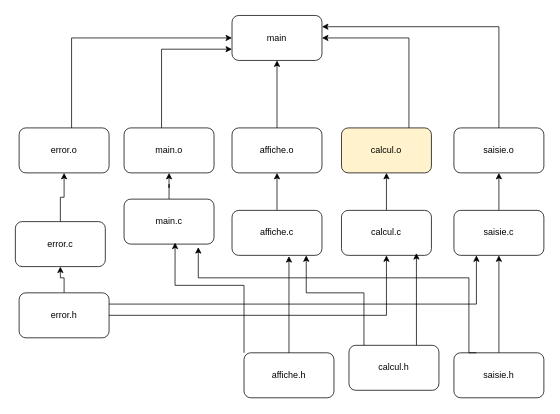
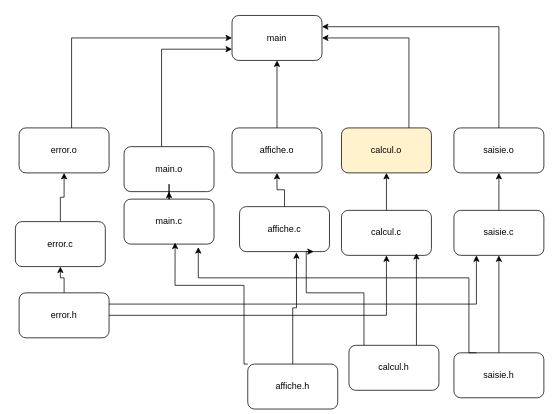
node "main.o": moved (169, 150) -> (169, 169)
node "affiche.c": moved (277, 233) -> (285, 229)
node "affiche.h": moved (289, 375) -> (293, 387)
